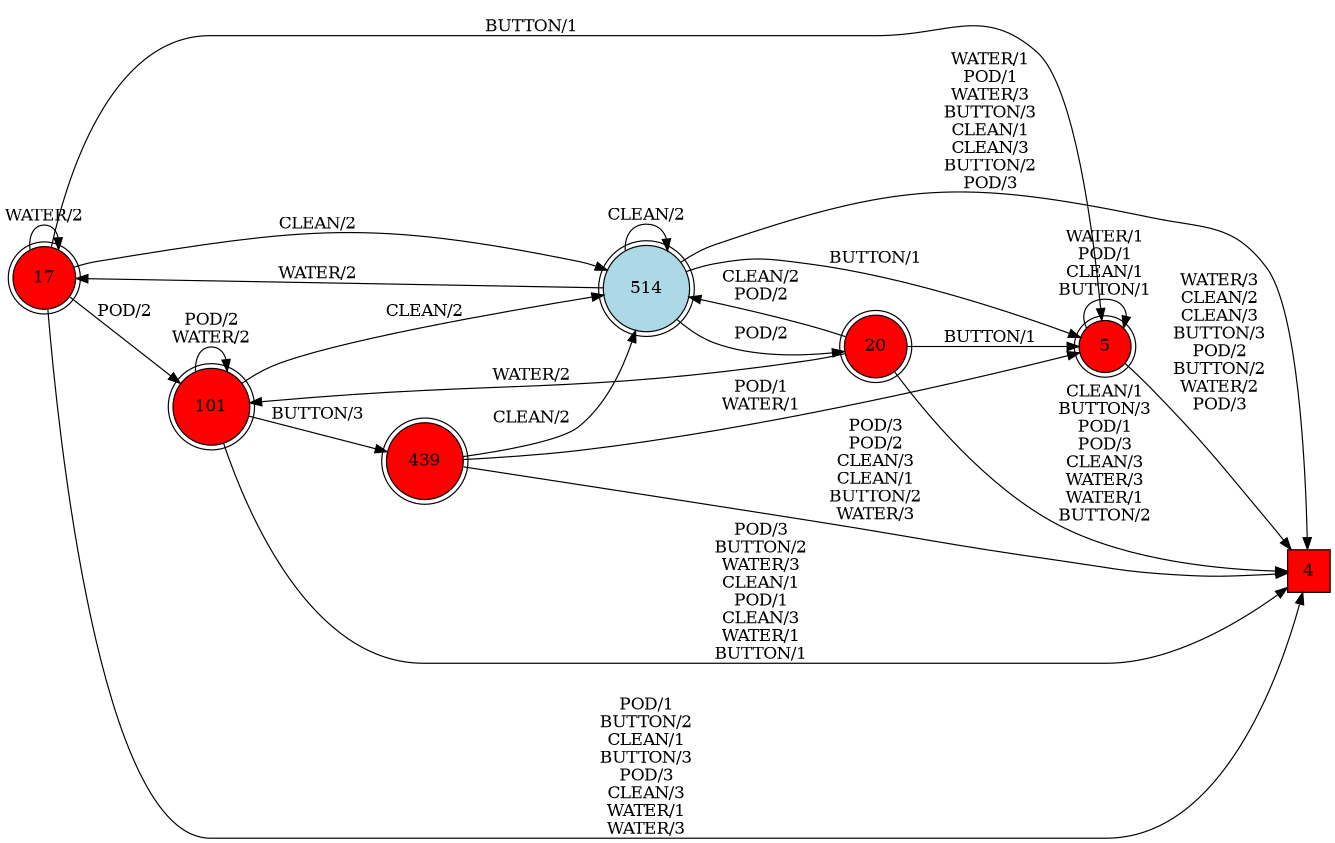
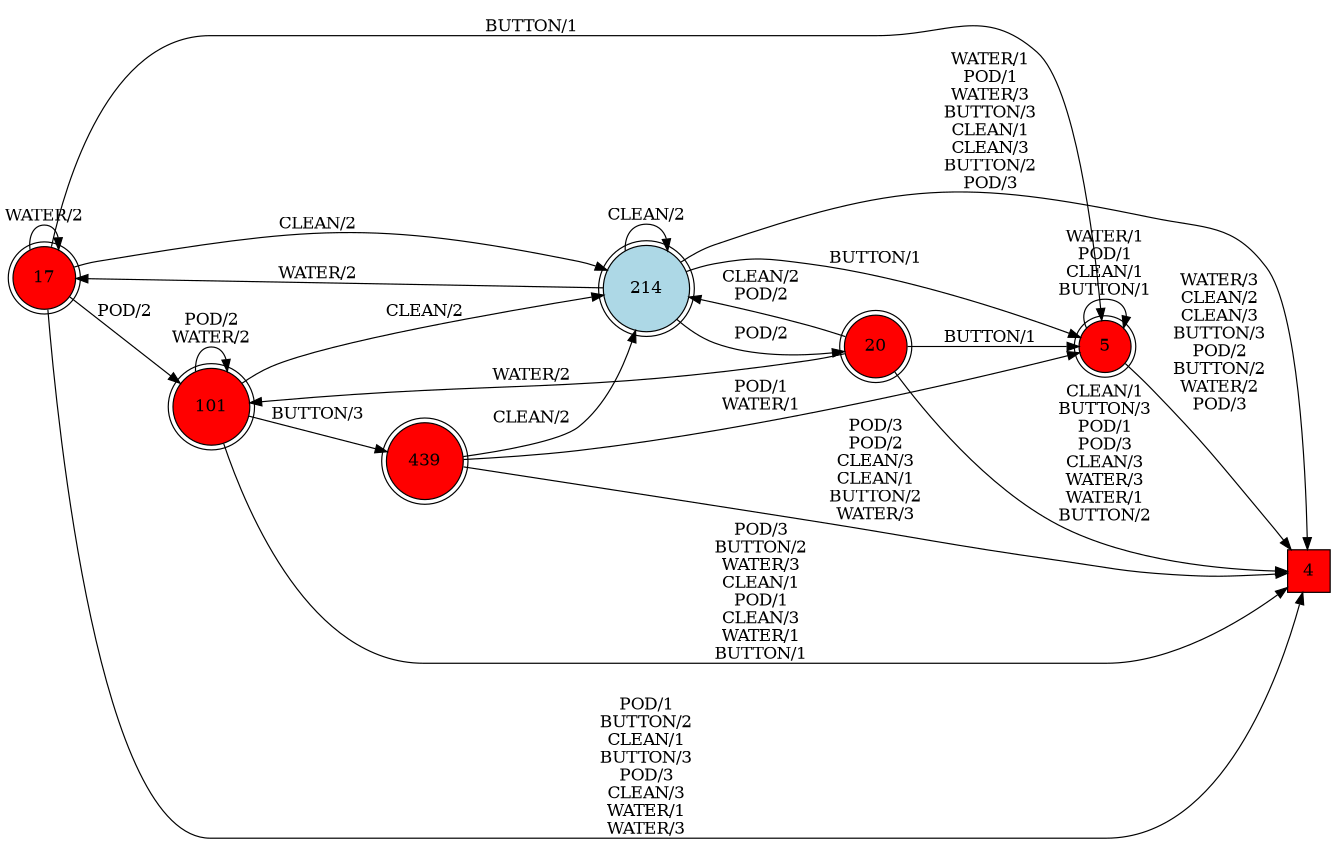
node "514": label "514" -> "214"
